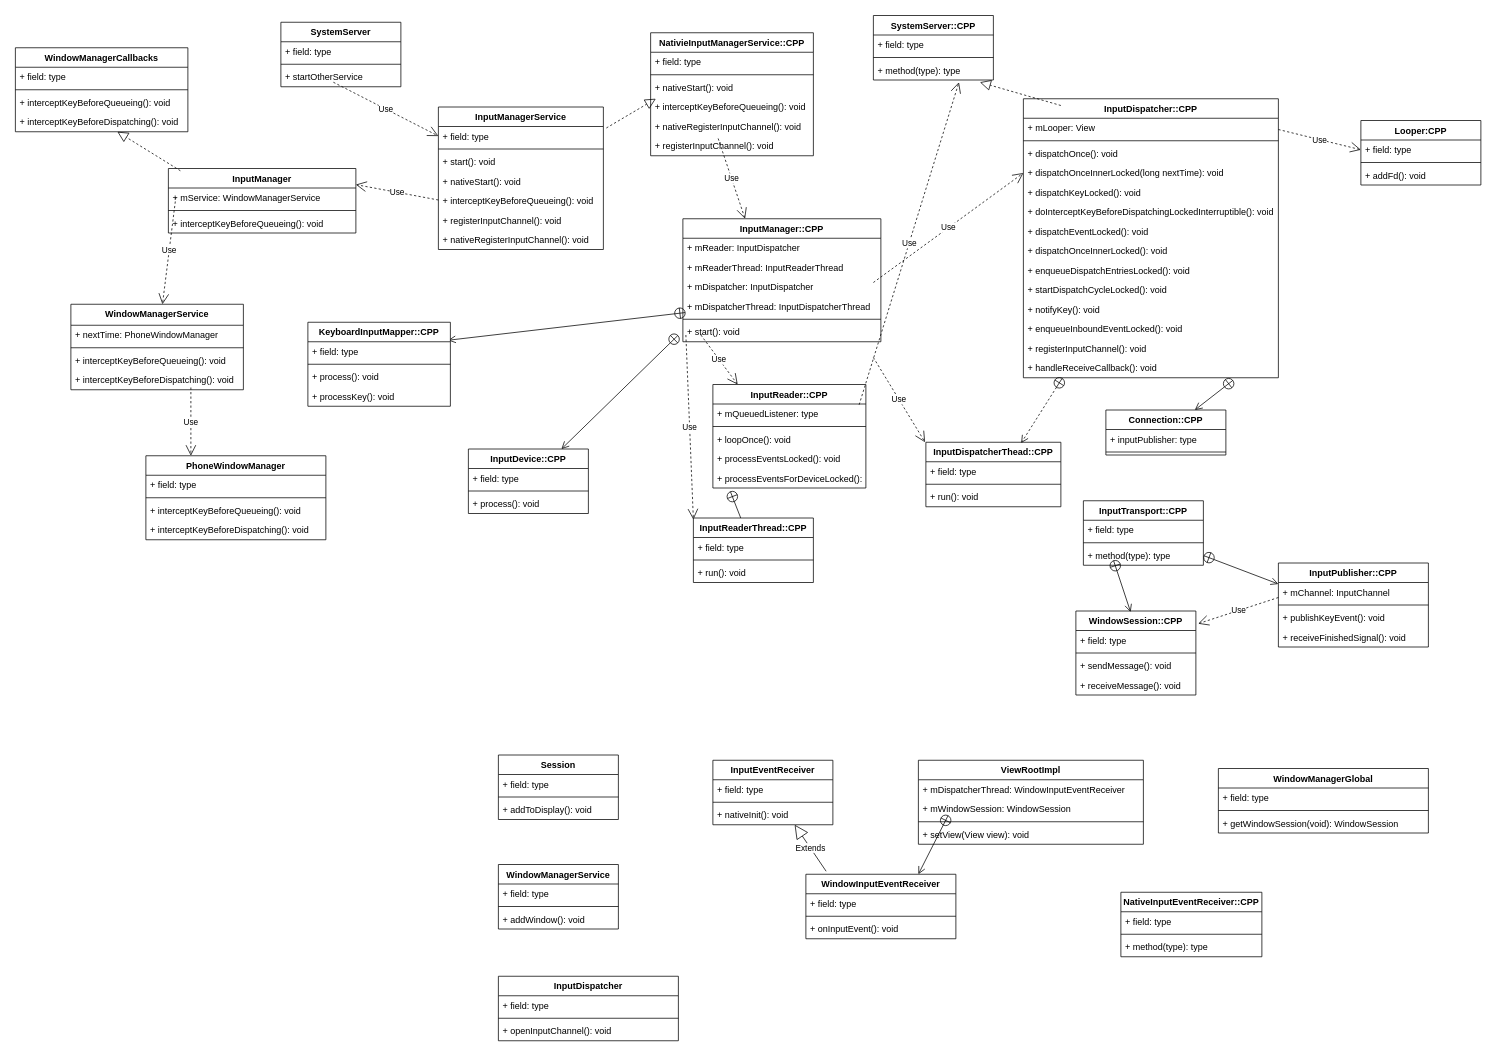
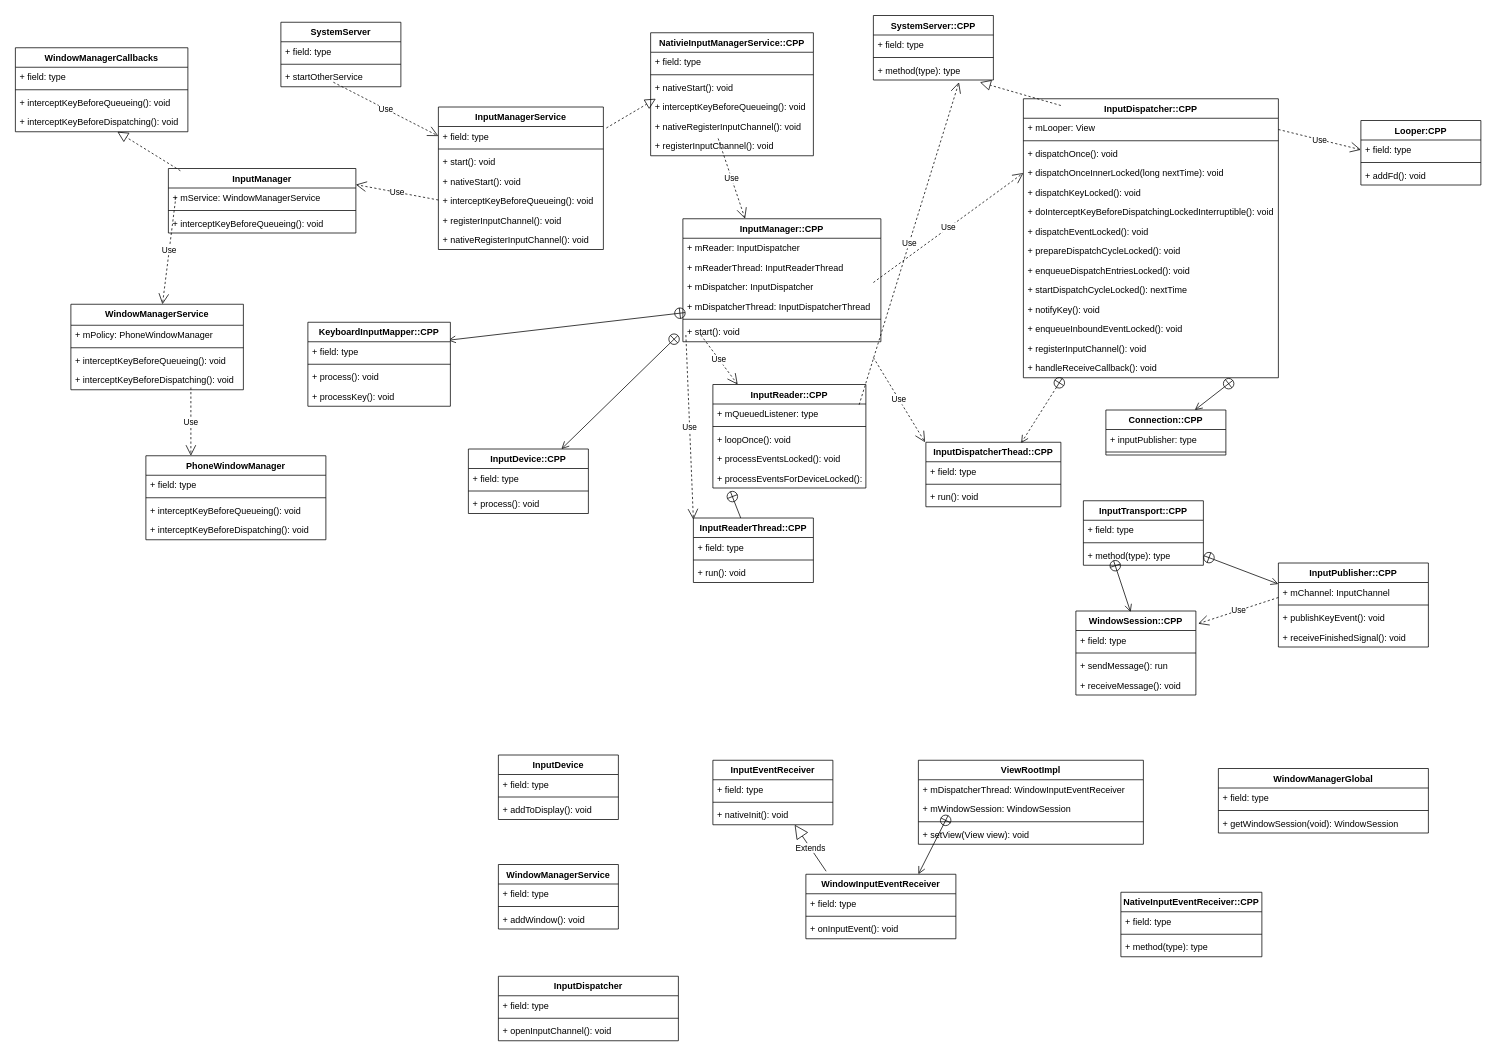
node "+ dispatchOnceInnerLocked(): void": label "+ dispatchOnceInnerLocked(): void" -> "+ prepareDispatchCycleLocked(): void"
node "+ startDispatchCycleLocked(): void": label "+ startDispatchCycleLocked(): void" -> "+ startDispatchCycleLocked(): nextTime"
node "+ nextTime: PhoneWindowManager": label "+ nextTime: PhoneWindowManager" -> "+ mPolicy: PhoneWindowManager"
node "+ sendMessage(): void": label "+ sendMessage(): void" -> "+ sendMessage(): run"
node "Session": label "Session" -> "InputDevice"
